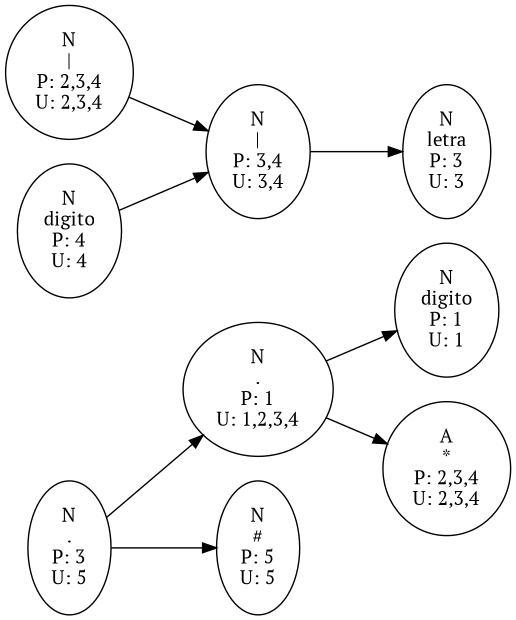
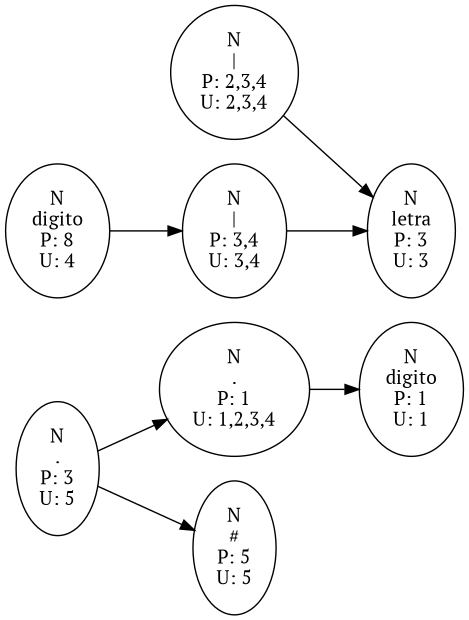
edge "N | P: 2,3,4 U: 2,3,4" -> "N | P: 3,4 U: 3,4": now "N | P: 2,3,4 U: 2,3,4" -> "N letra P: 3 U: 3"
node "N digito P: 4 U: 4": label "N digito P: 4 U: 4" -> "N digito P: 8 U: 4"
node "A * P: 2,3,4 U: 2,3,4": removed
